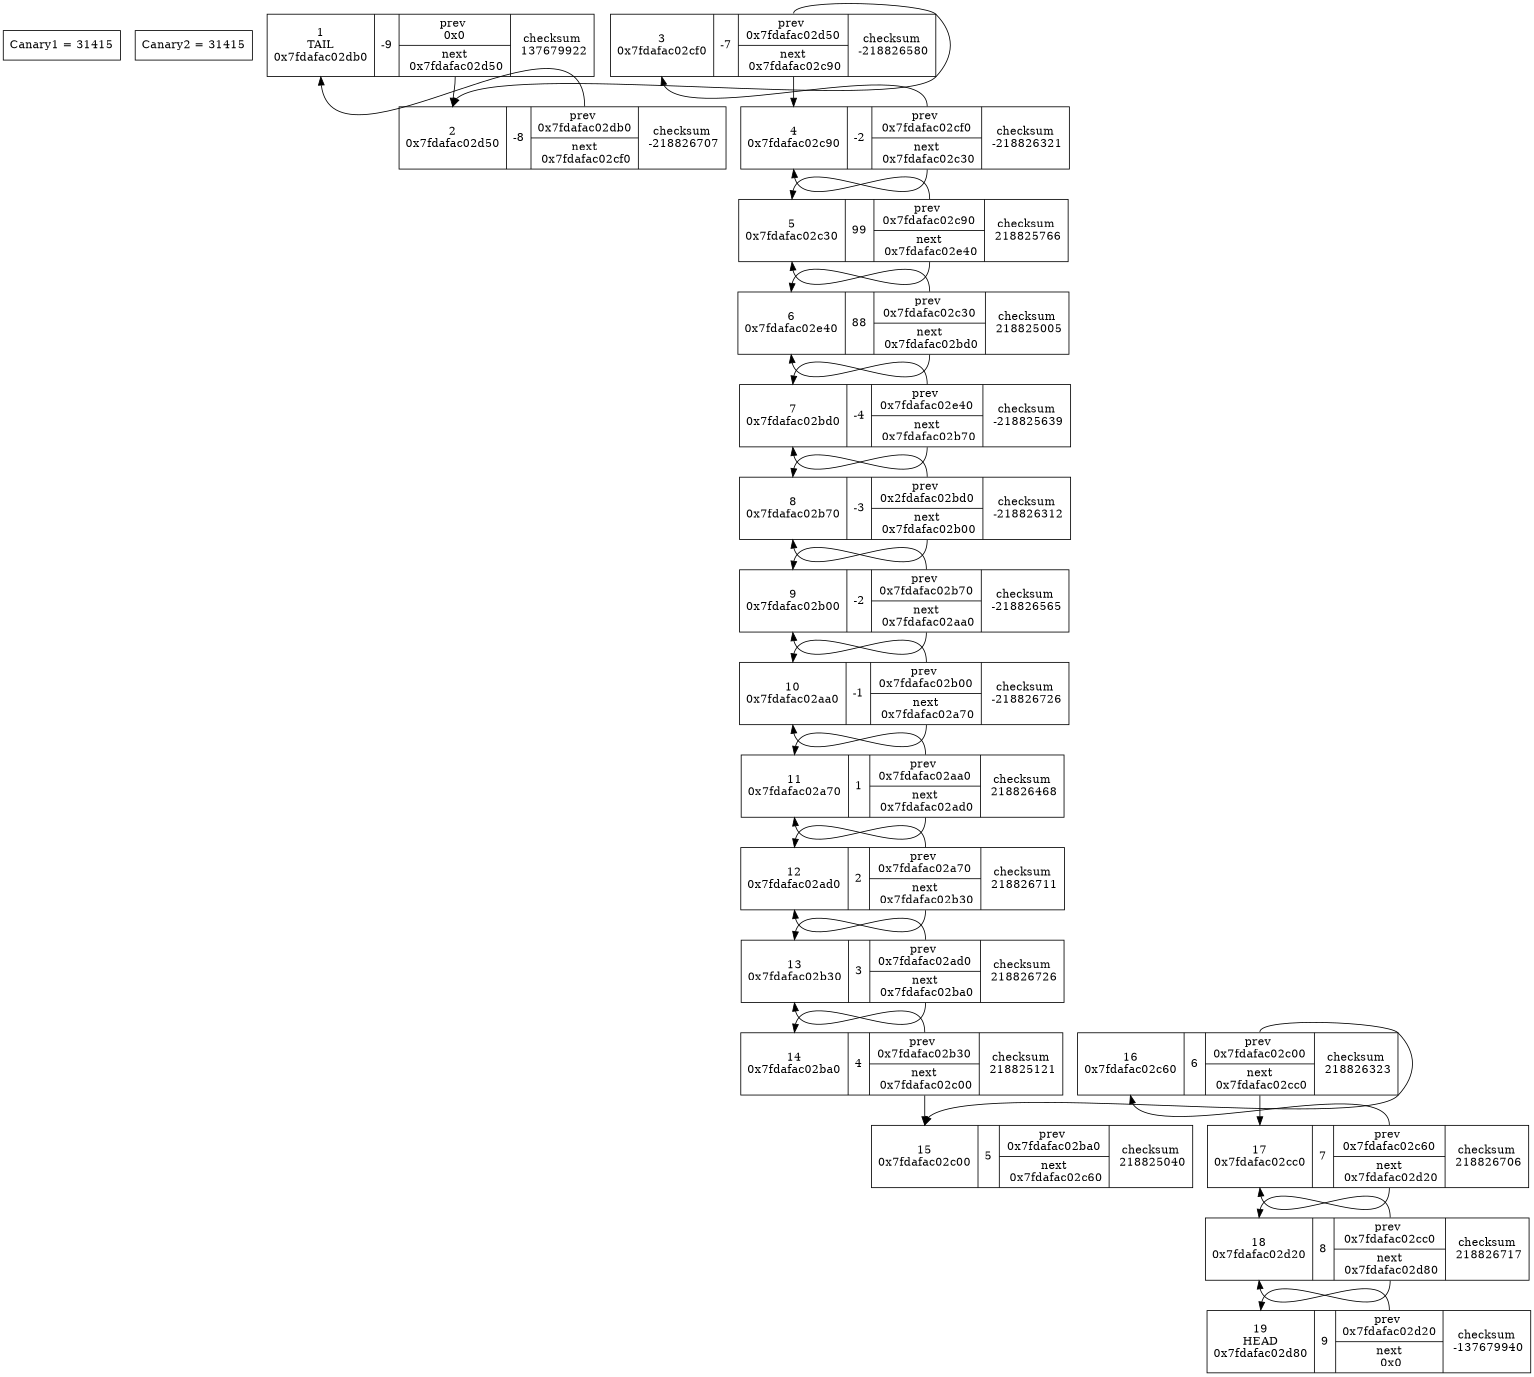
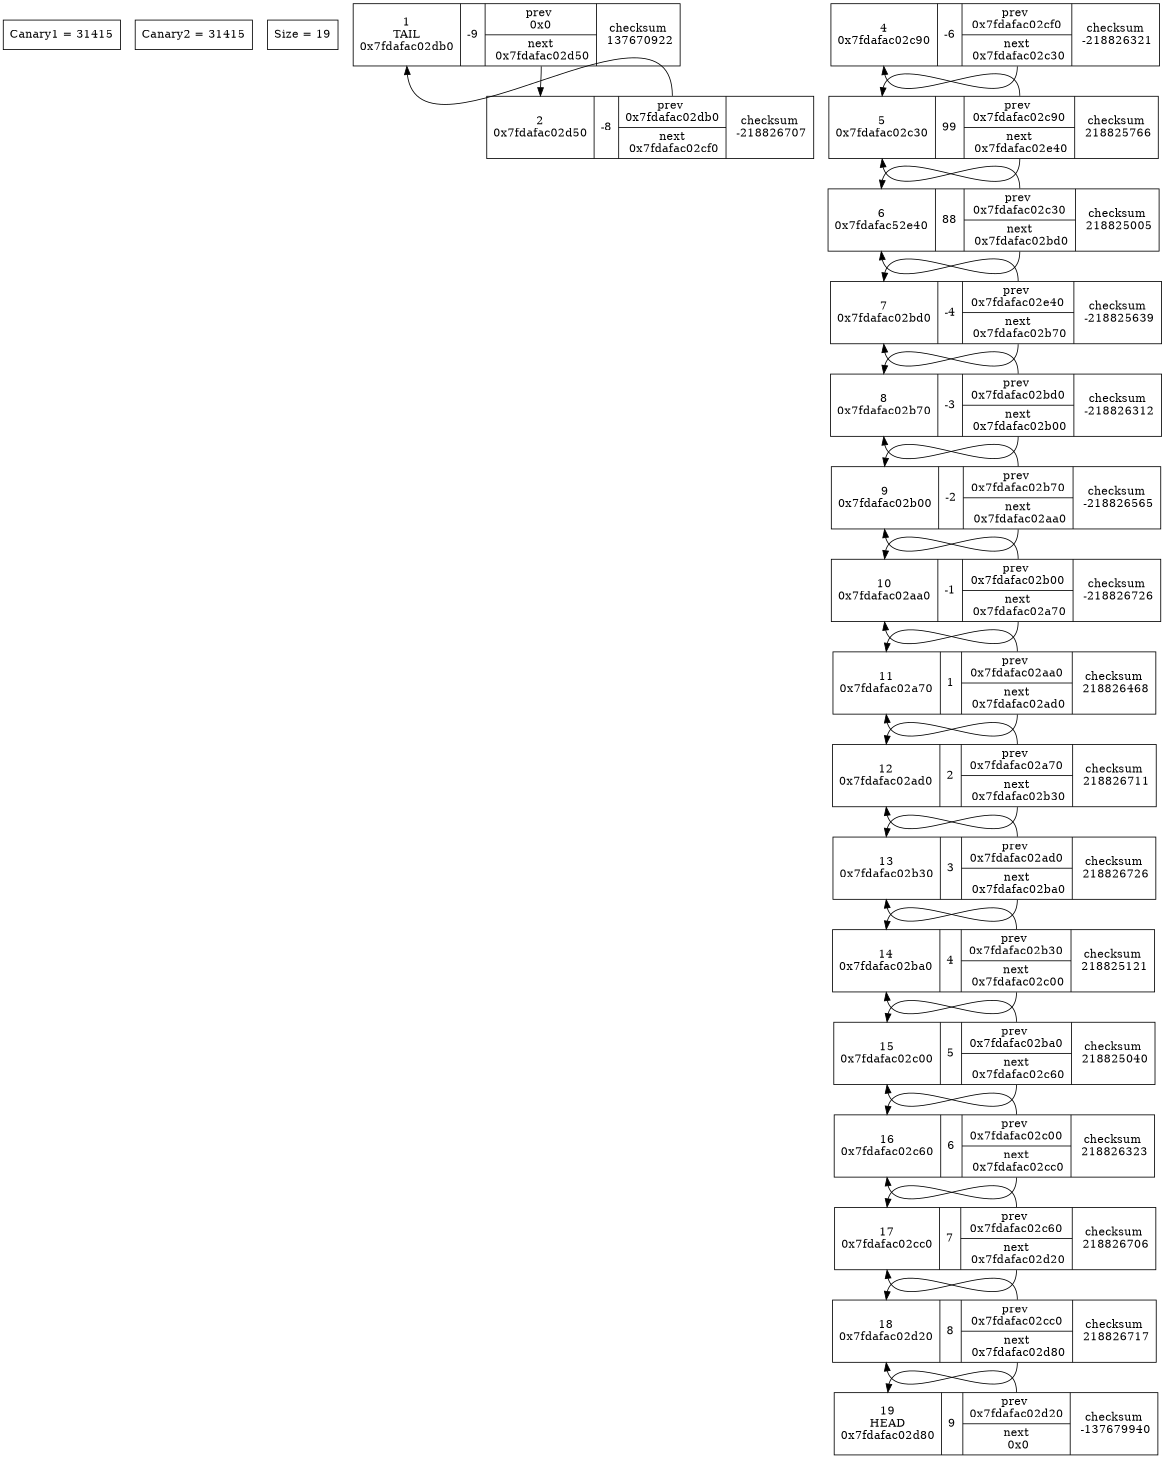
node "Size = 19": added
node "3": removed
node "1": text "137679922" -> "137670922"
node "4": text "-2" -> "-6"
node "6": text "0x7fdafac02e40" -> "0x7fdafac52e40"
node "8": text "0x2fdafac02bd0" -> "0x7fdafac02bd0"
edge "15" -> "14": added
edge "15" -> "16": added
